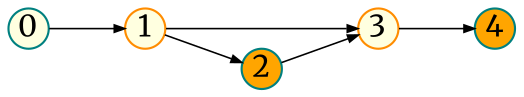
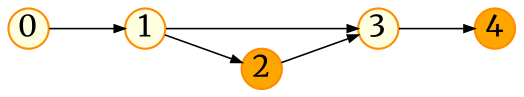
node "0": color teal -> darkorange
node "4": color teal -> darkorange
node "2": color teal -> darkorange
